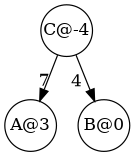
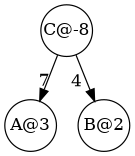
node "C@-4": label "C@-4" -> "C@-8"
node "B@0": label "B@0" -> "B@2"
